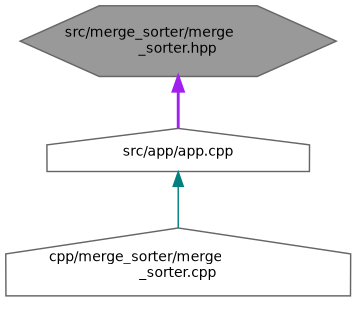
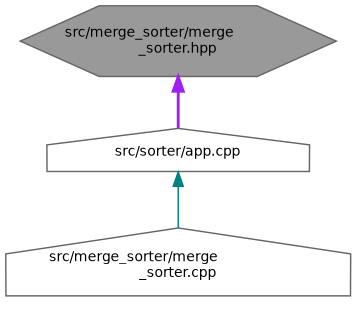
node "src/app/app.cpp": label "src/app/app.cpp" -> "src/sorter/app.cpp"
node "cpp/merge_sorter/merge _sorter.cpp": label "cpp/merge_sorter/merge _sorter.cpp" -> "src/merge_sorter/merge _sorter.cpp"
